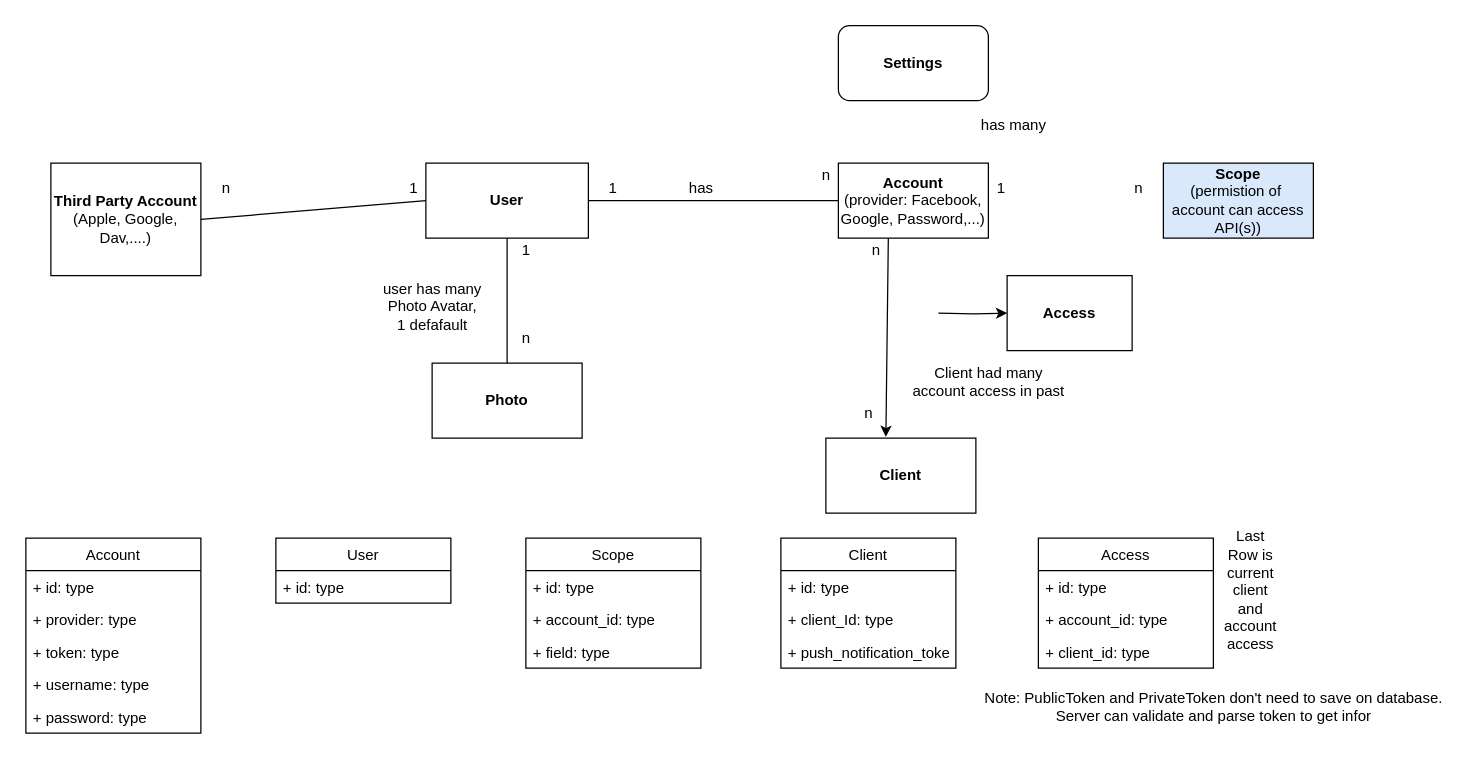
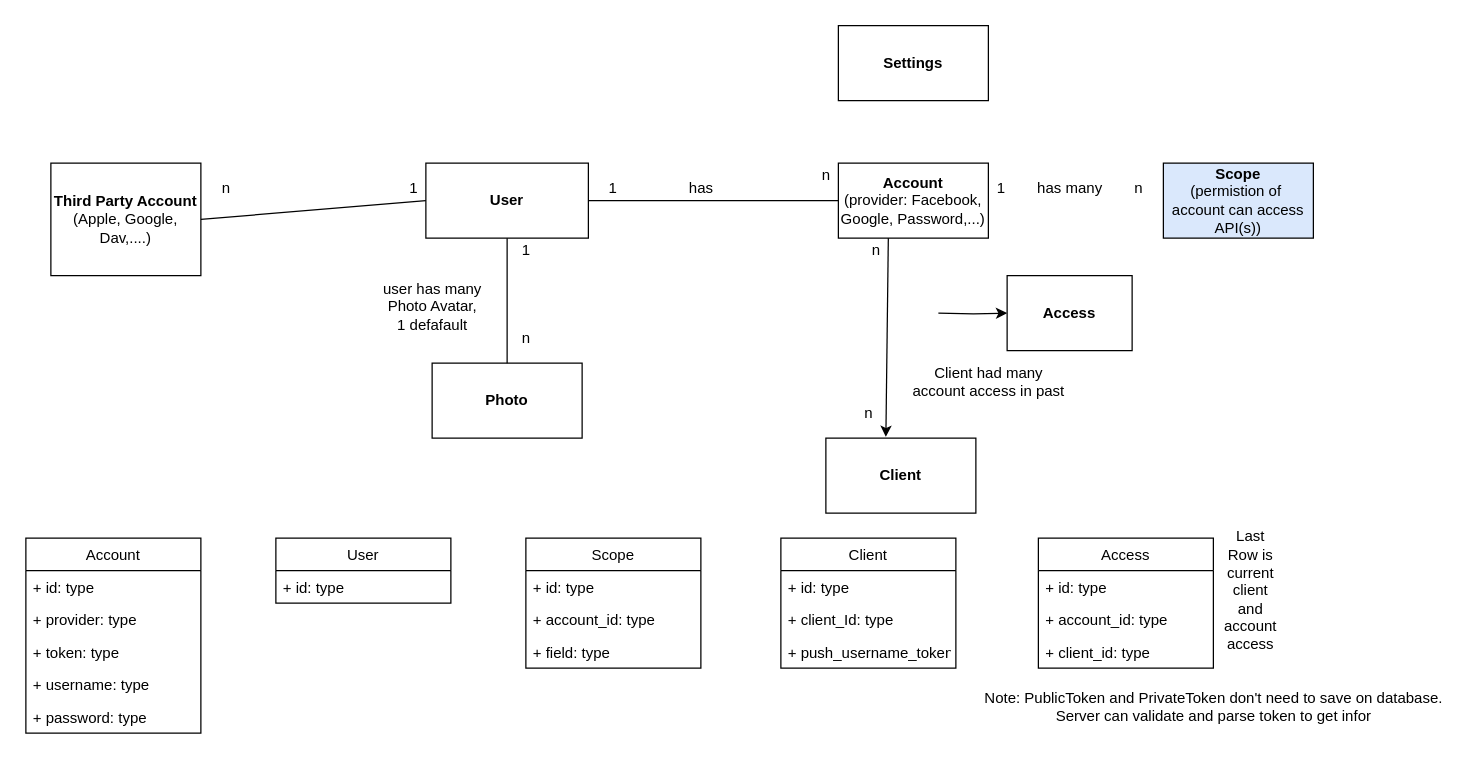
node "Settings": shape rounded rectangle -> rectangle
node "has many": moved (1013, 126) -> (1069, 188)
node "+ push_notification_token: type": label "+ push_notification_token: type" -> "+ push_username_token: type"
